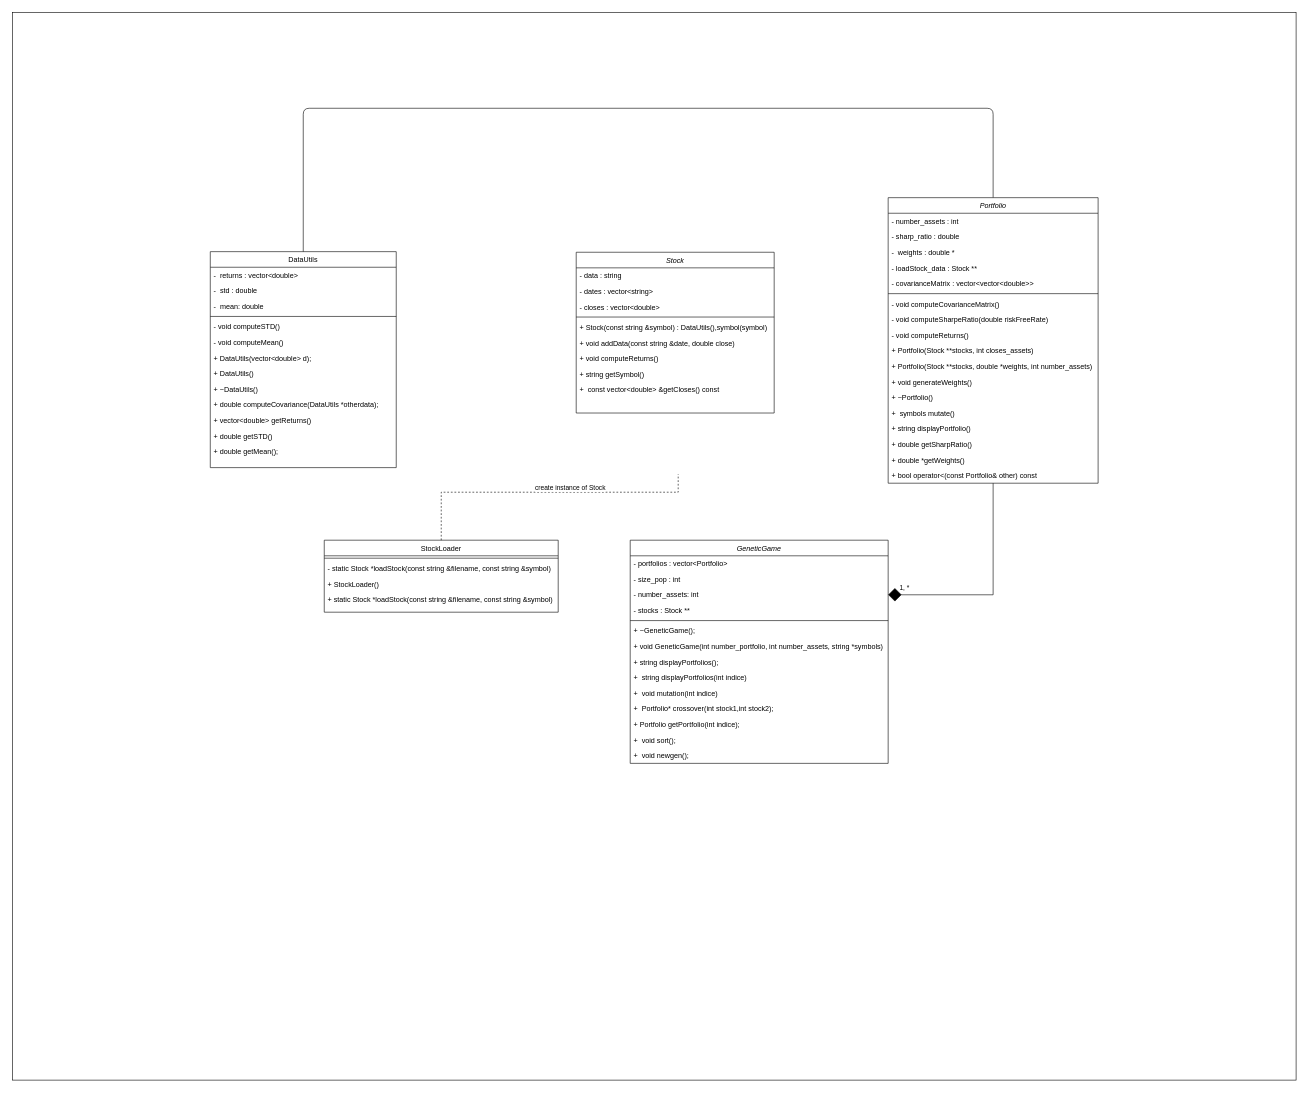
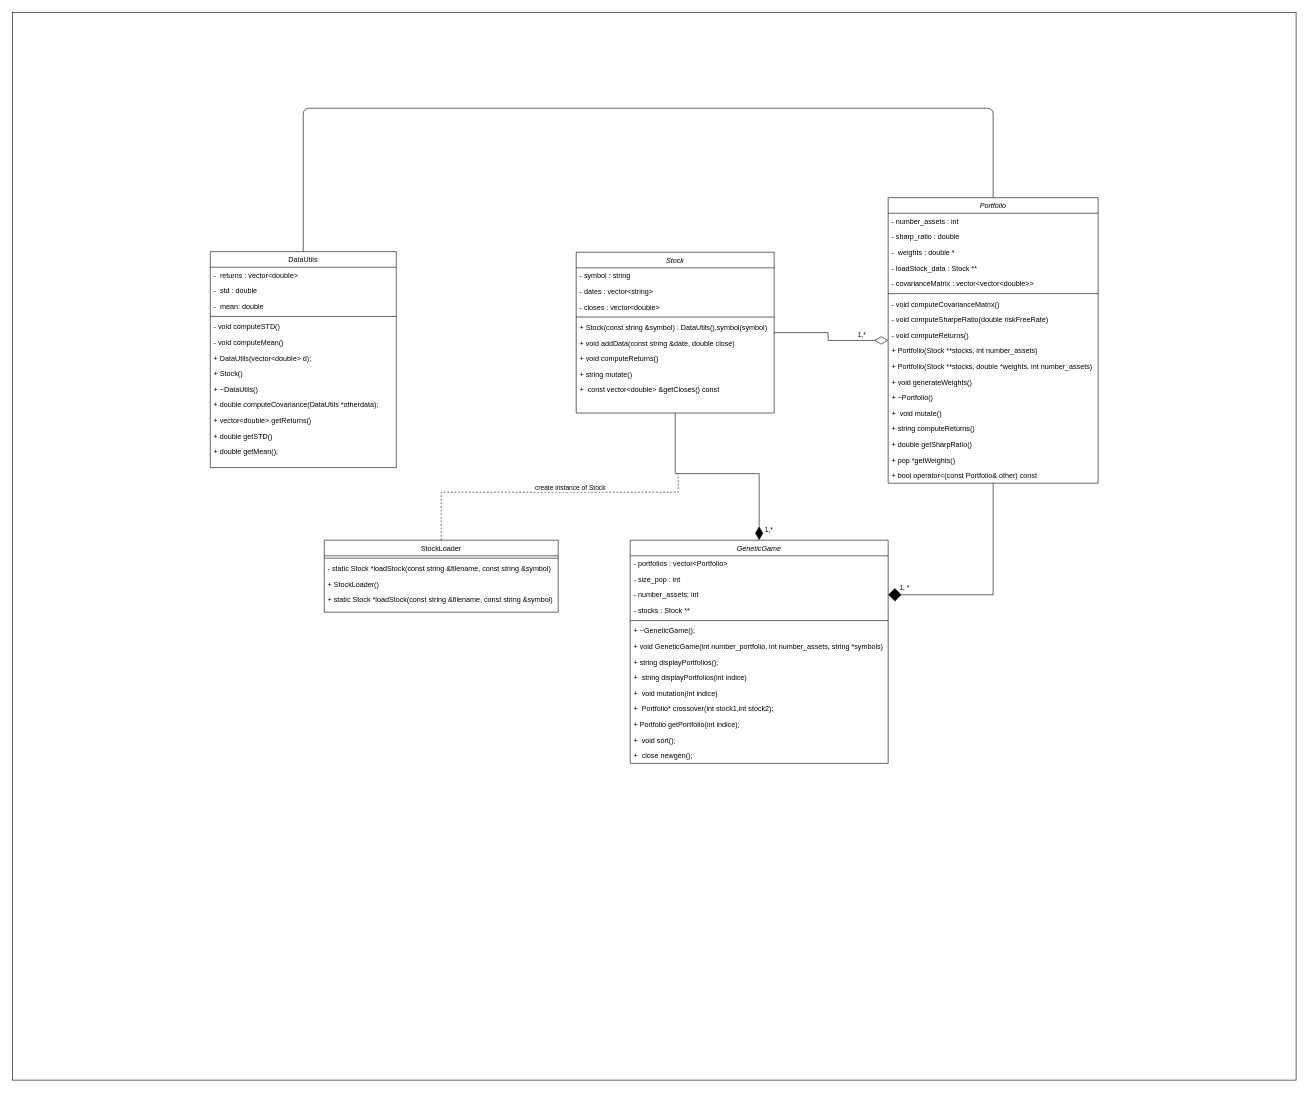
node "- data : string": label "- data : string" -> "- symbol : string"
edge "Stock" -> "Portfolio": added, label "1,*"
node "+ Portfolio(Stock **stocks, int closes_assets)": label "+ Portfolio(Stock **stocks, int closes_assets)" -> "+ Portfolio(Stock **stocks, int number_assets)"
node "+ DataUtils()": label "+ DataUtils()" -> "+ Stock()"
node "+ string getSymbol()": label "+ string getSymbol()" -> "+ string mutate()"
node "+ symbols mutate()": label "+ symbols mutate()" -> "+ void mutate()"
node "+ string displayPortfolio()": label "+ string displayPortfolio()" -> "+ string computeReturns()"
node "+ double *getWeights()": label "+ double *getWeights()" -> "+ pop *getWeights()"
edge "Stock" -> "GeneticGame": added, label "1,*"
node "+ void newgen();": label "+ void newgen();" -> "+ close newgen();"
